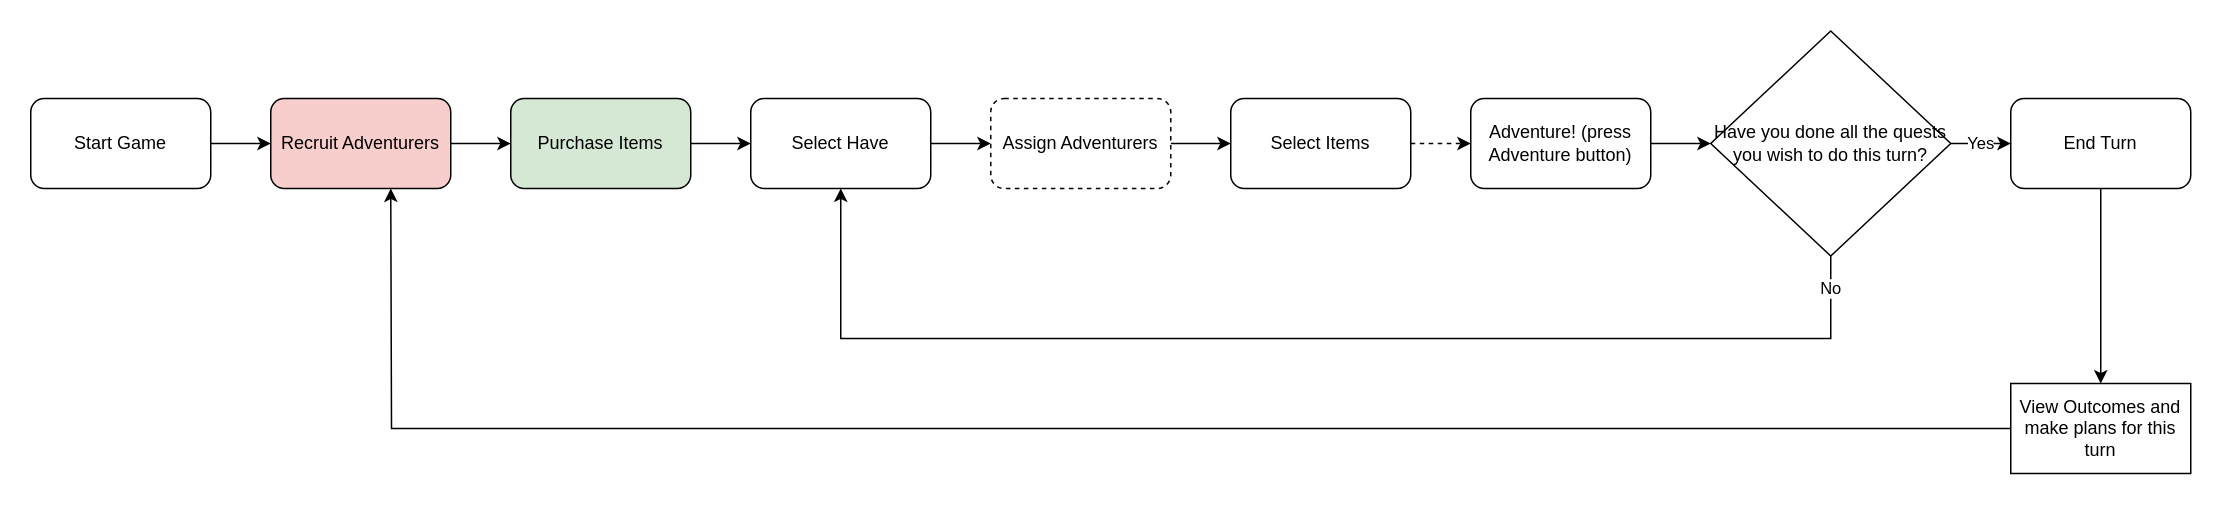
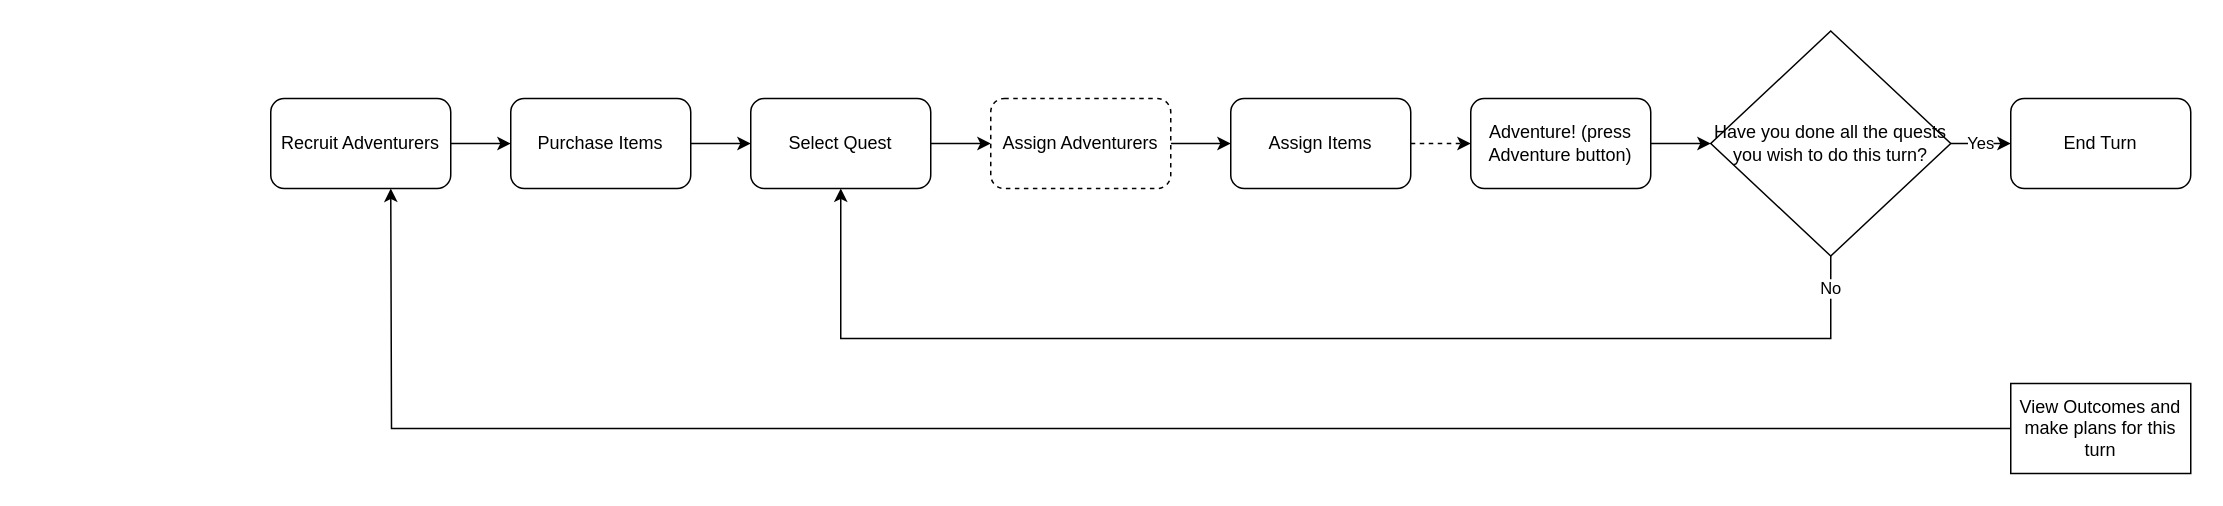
node "Start Game": removed
edge "Start Game" -> "Recruit Adventurers": removed
node "Recruit Adventurers": fillcolor #f8cecc -> #ffffff
node "Purchase Items": fillcolor #d5e8d4 -> #ffffff
node "Select Have": label "Select Have" -> "Select Quest"
node "Select Items": label "Select Items" -> "Assign Items"
edge "End Turn" -> "View Outcomes and make plans for this turn": removed
